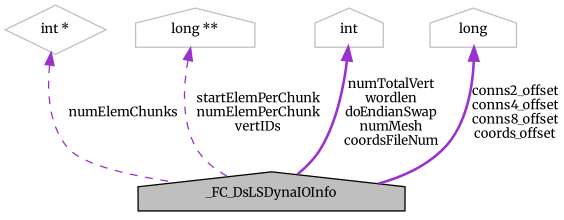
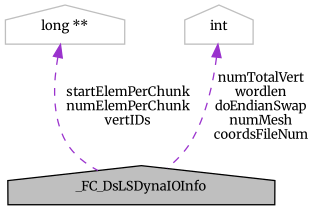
node "int *": removed
node "long": removed
edge "_FC_DsLSDynaIOInfo" -> "int": style bold -> dashed
